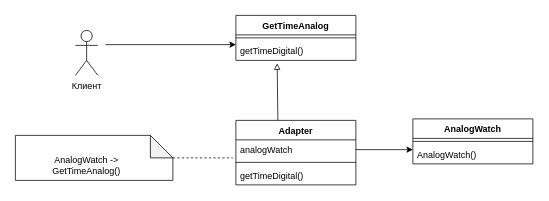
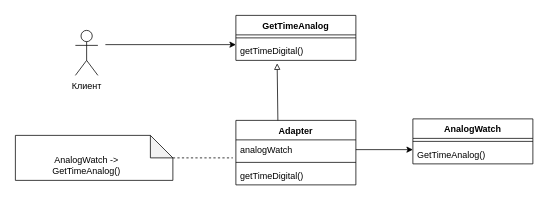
node "AnalogWatch()": label "AnalogWatch()" -> "GetTimeAnalog()"
